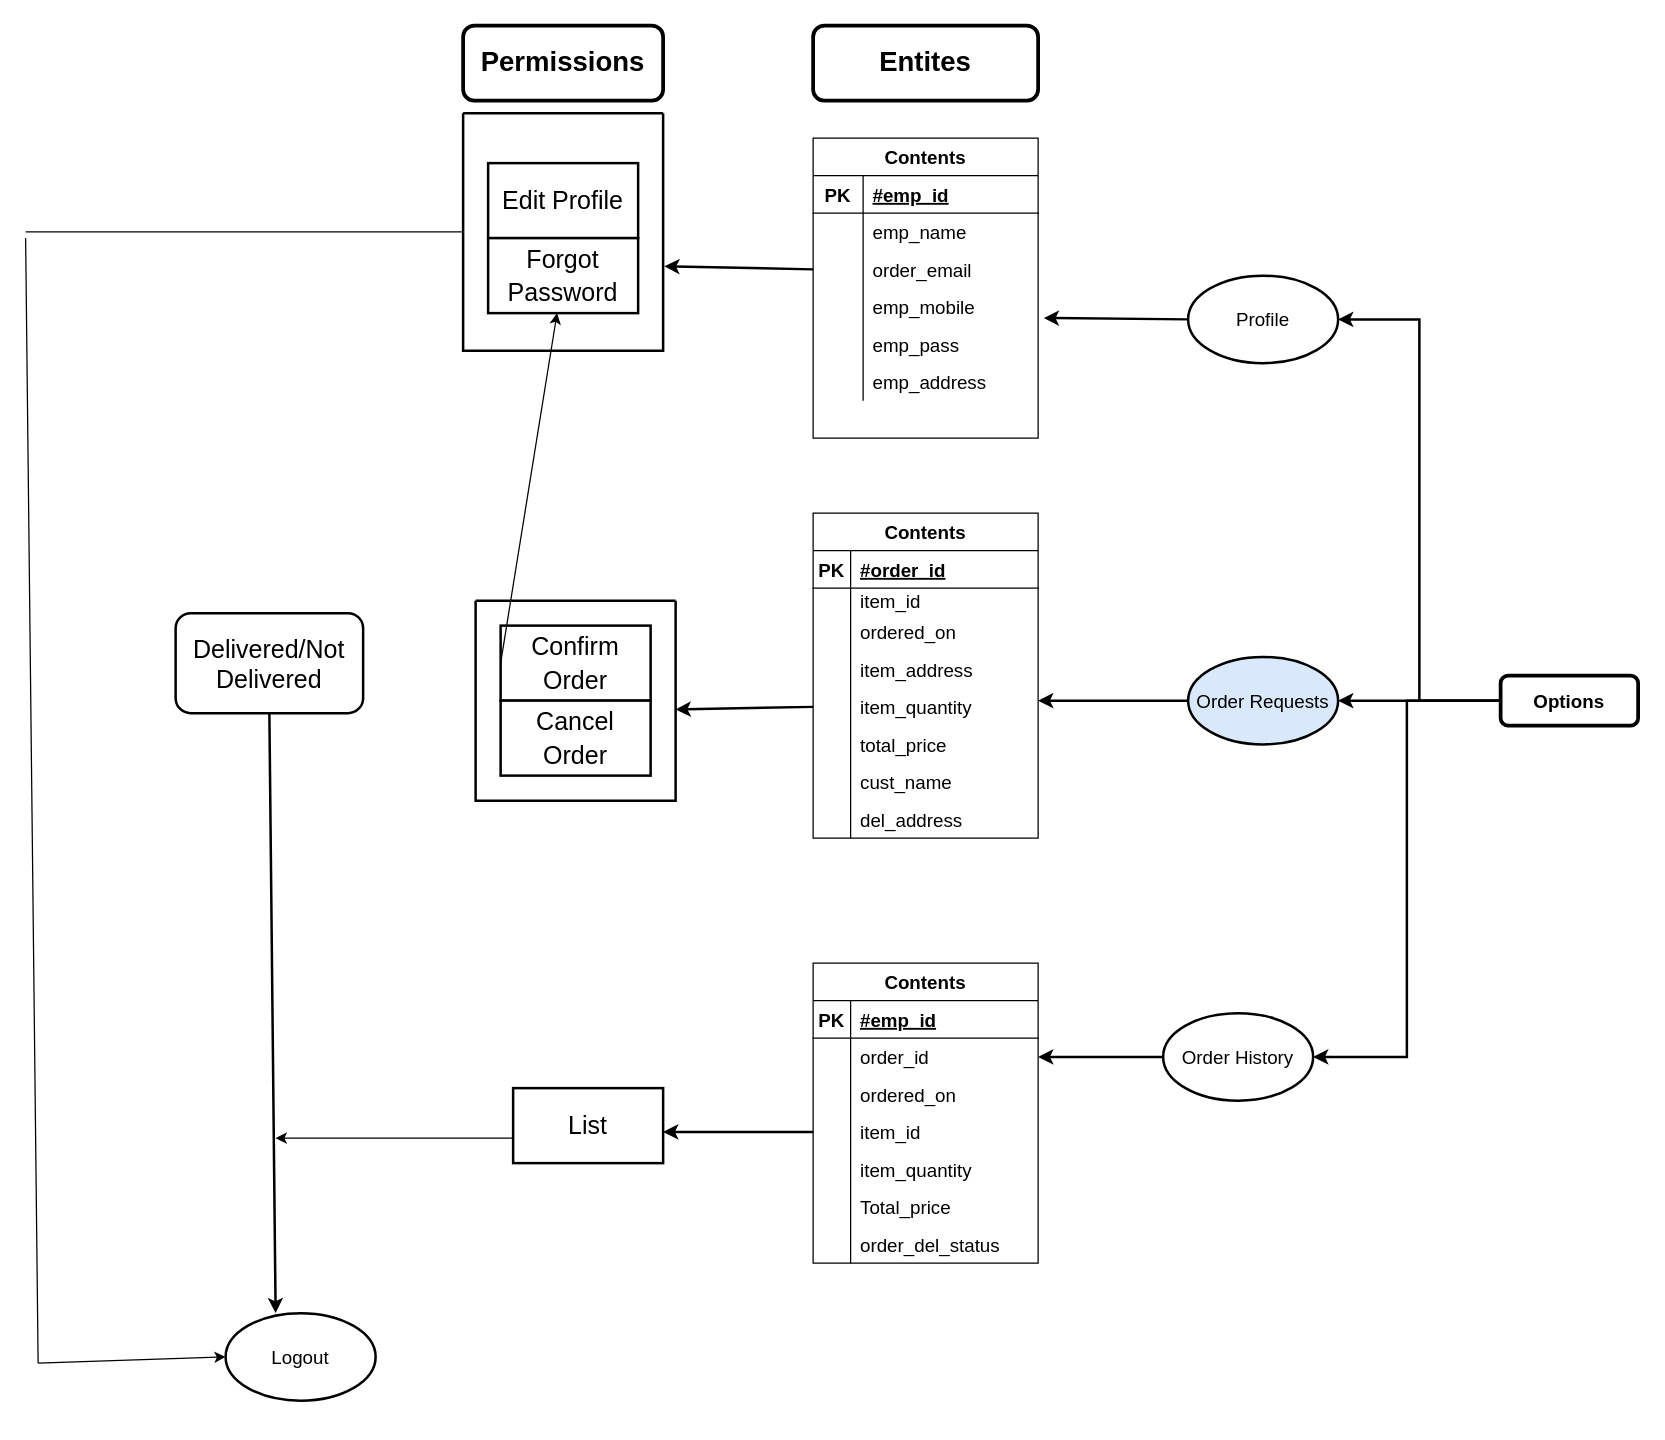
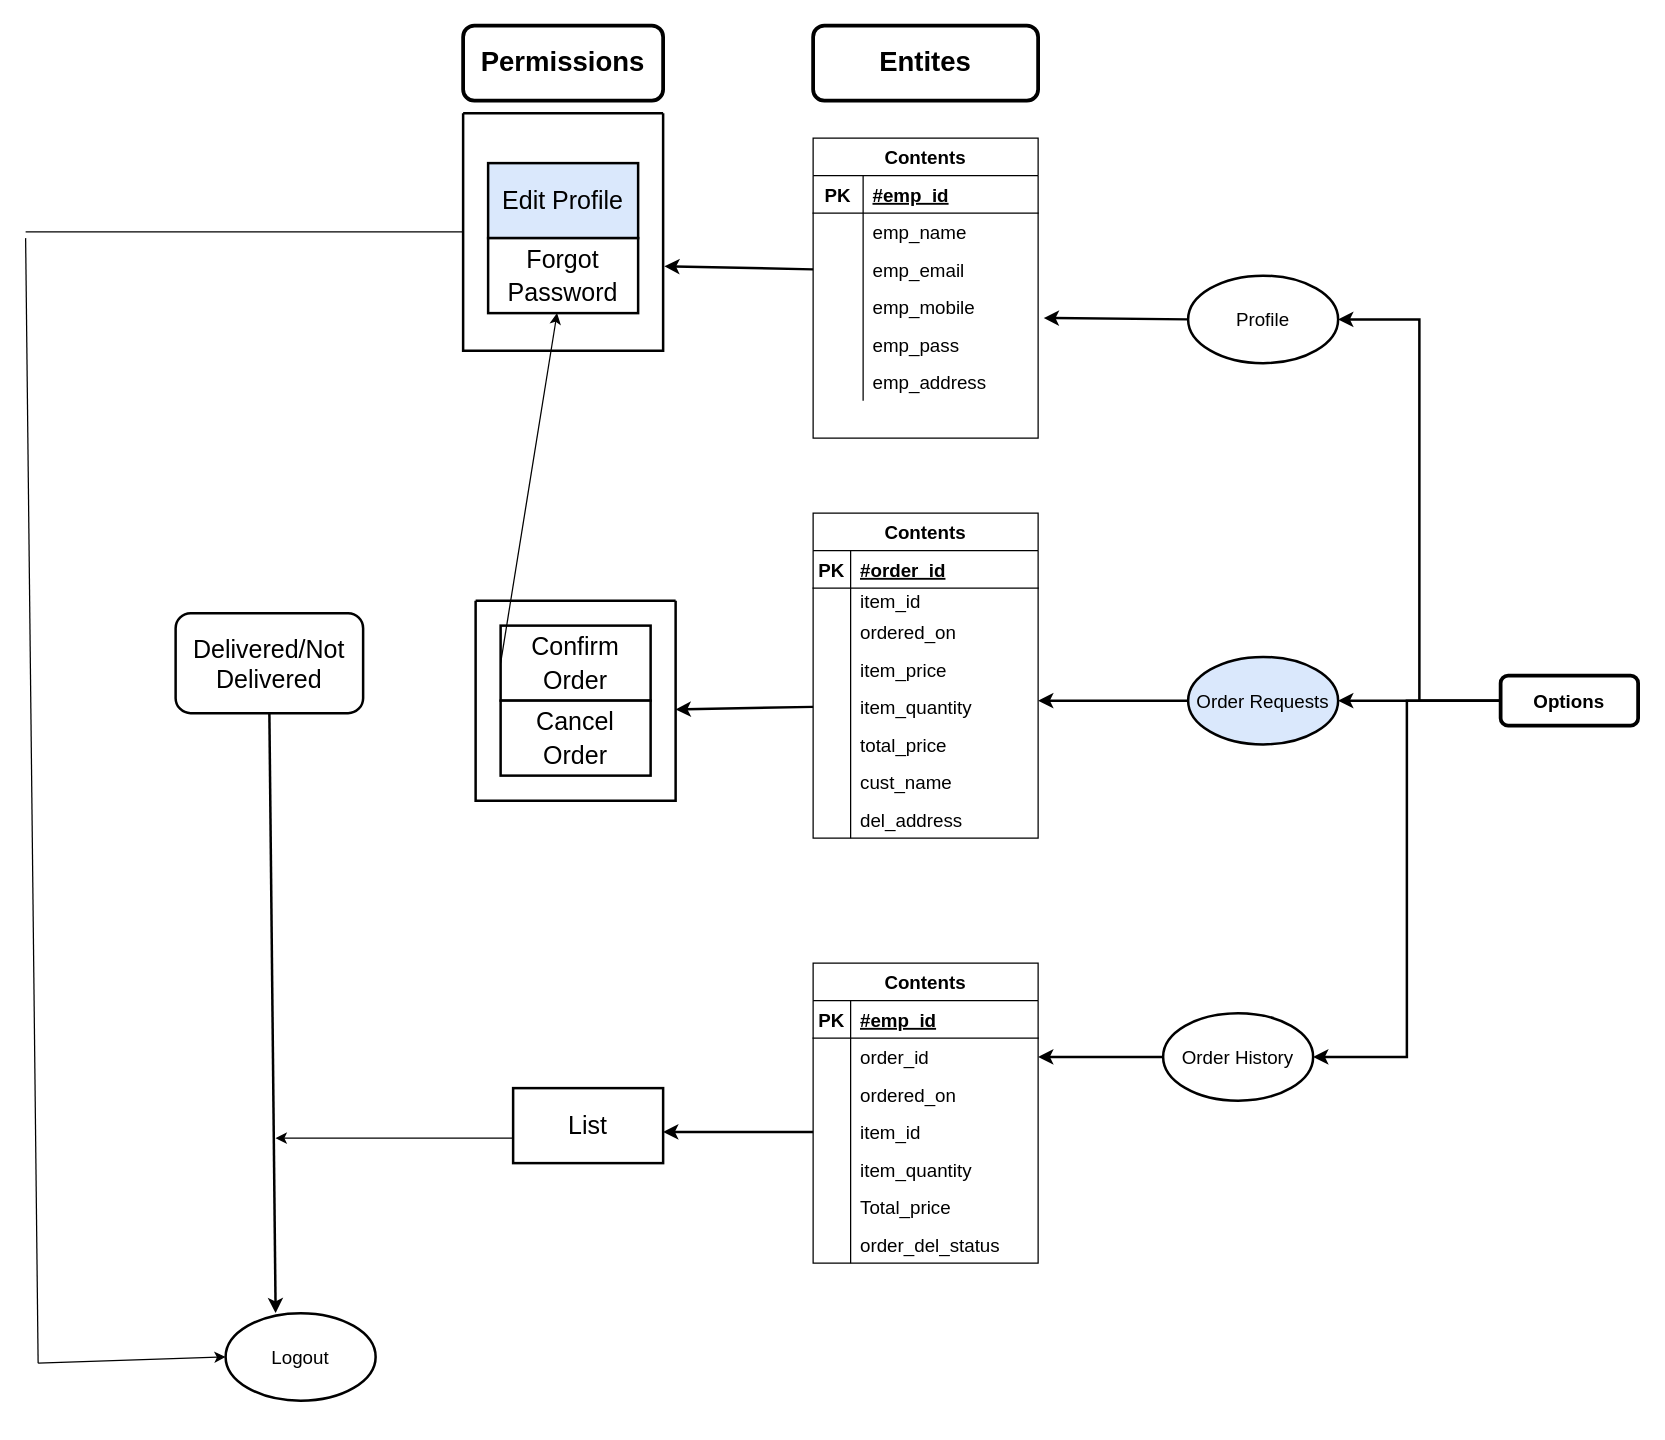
node "Edit Profile": fillcolor #ffffff -> #dae8fc
node "order_email": label "order_email" -> "emp_email"
node "item_address": label "item_address" -> "item_price"
